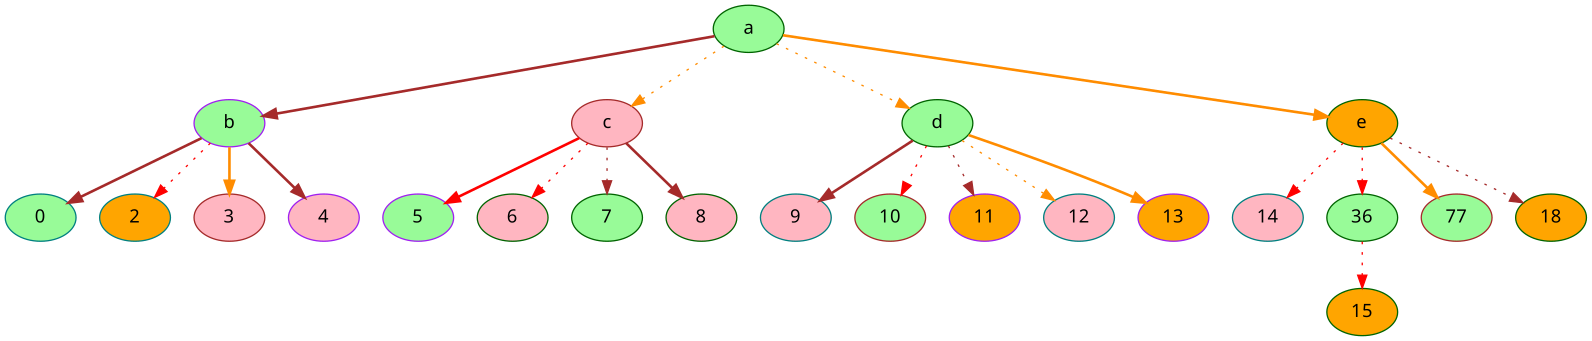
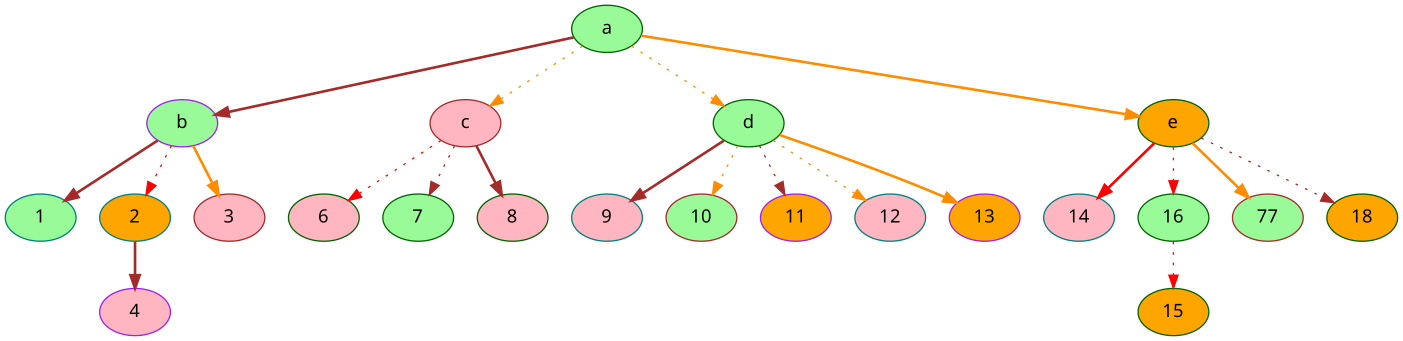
edge "d" -> "10": color red -> darkorange
edge "b" -> "4": now "2" -> "4"
edge "e" -> "14": style dotted -> bold
node "0": label "0" -> "1"
node "5": removed
node "36": label "36" -> "16"
